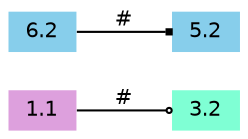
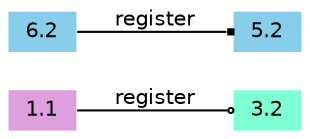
edge "6.2" -> "5.2": label "#" -> "register"
edge "1.1" -> "3.2": label "#" -> "register"
